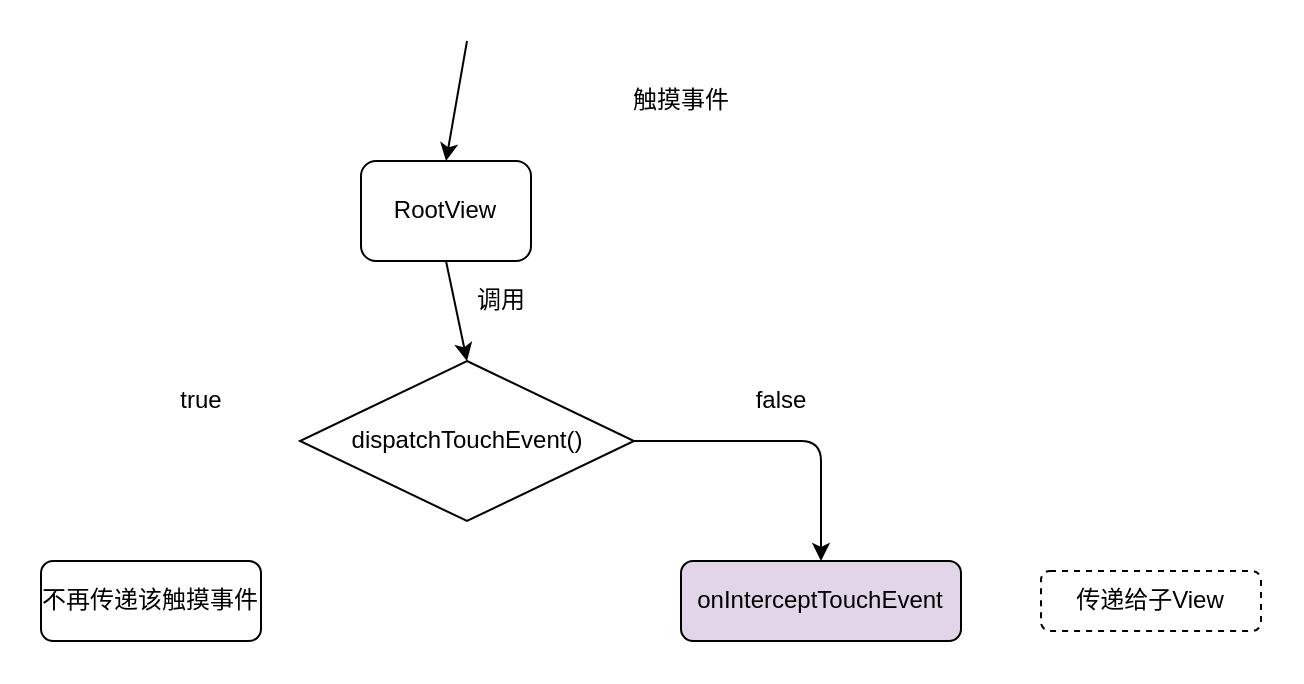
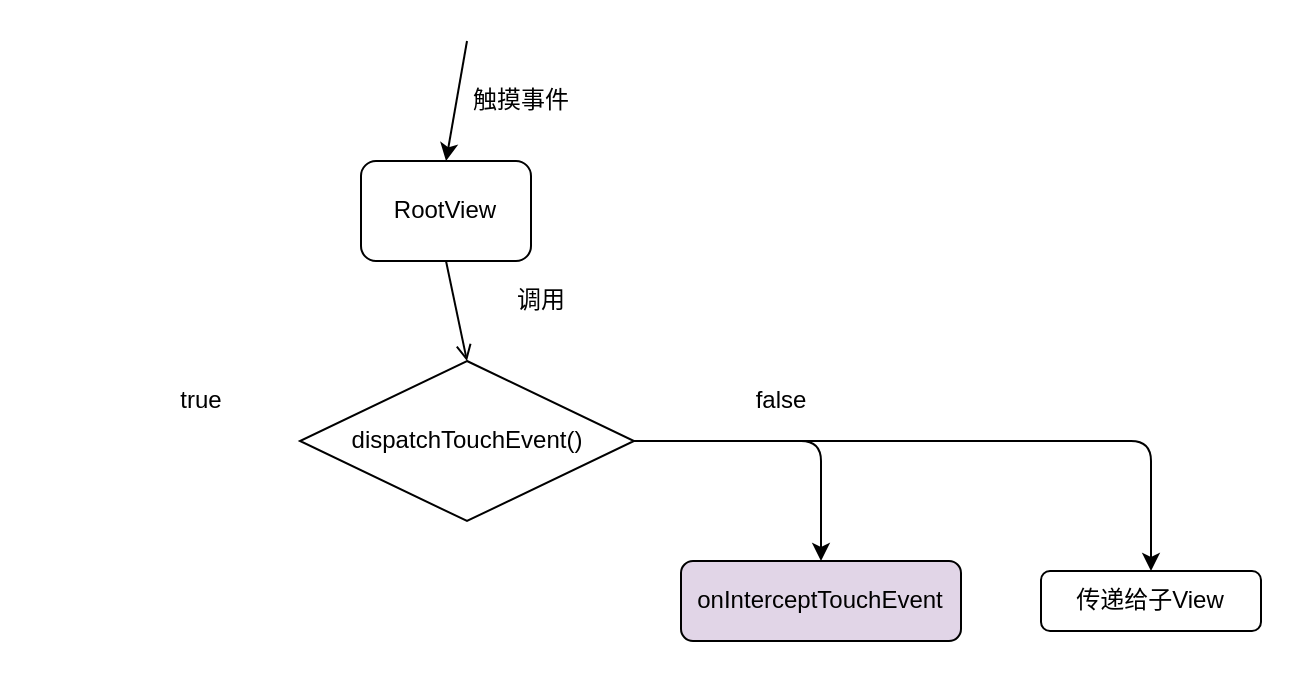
node "触摸事件": moved (681, 101) -> (521, 101)
node "调用": moved (501, 301) -> (541, 301)
edge "RootView" -> "dispatchTouchEvent()": arrowhead classic -> open
edge "dispatchTouchEvent()" -> "传递给子View": added
node "不再传递该触摸事件": removed
node "传递给子View": style dashed -> solid
